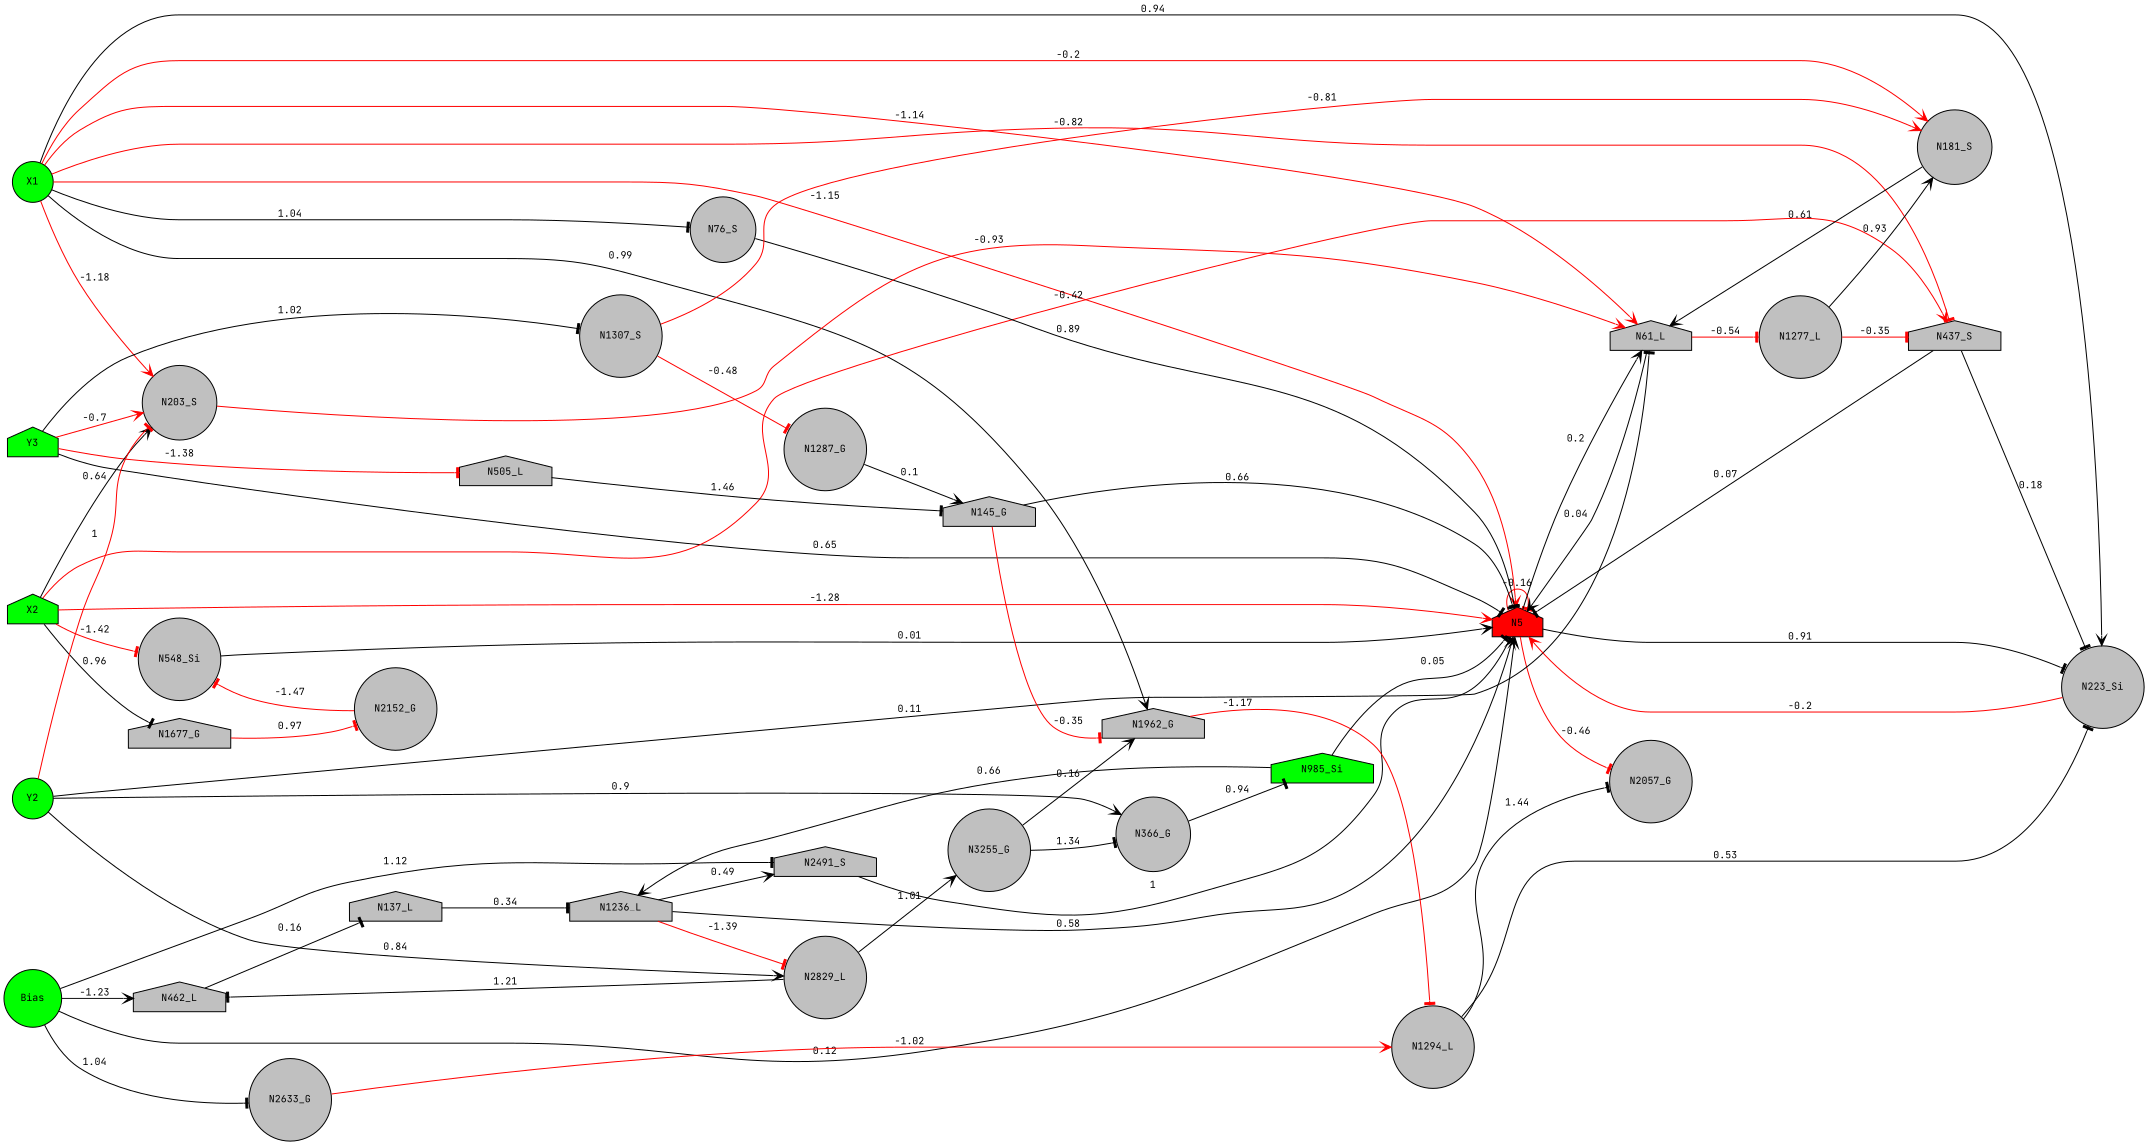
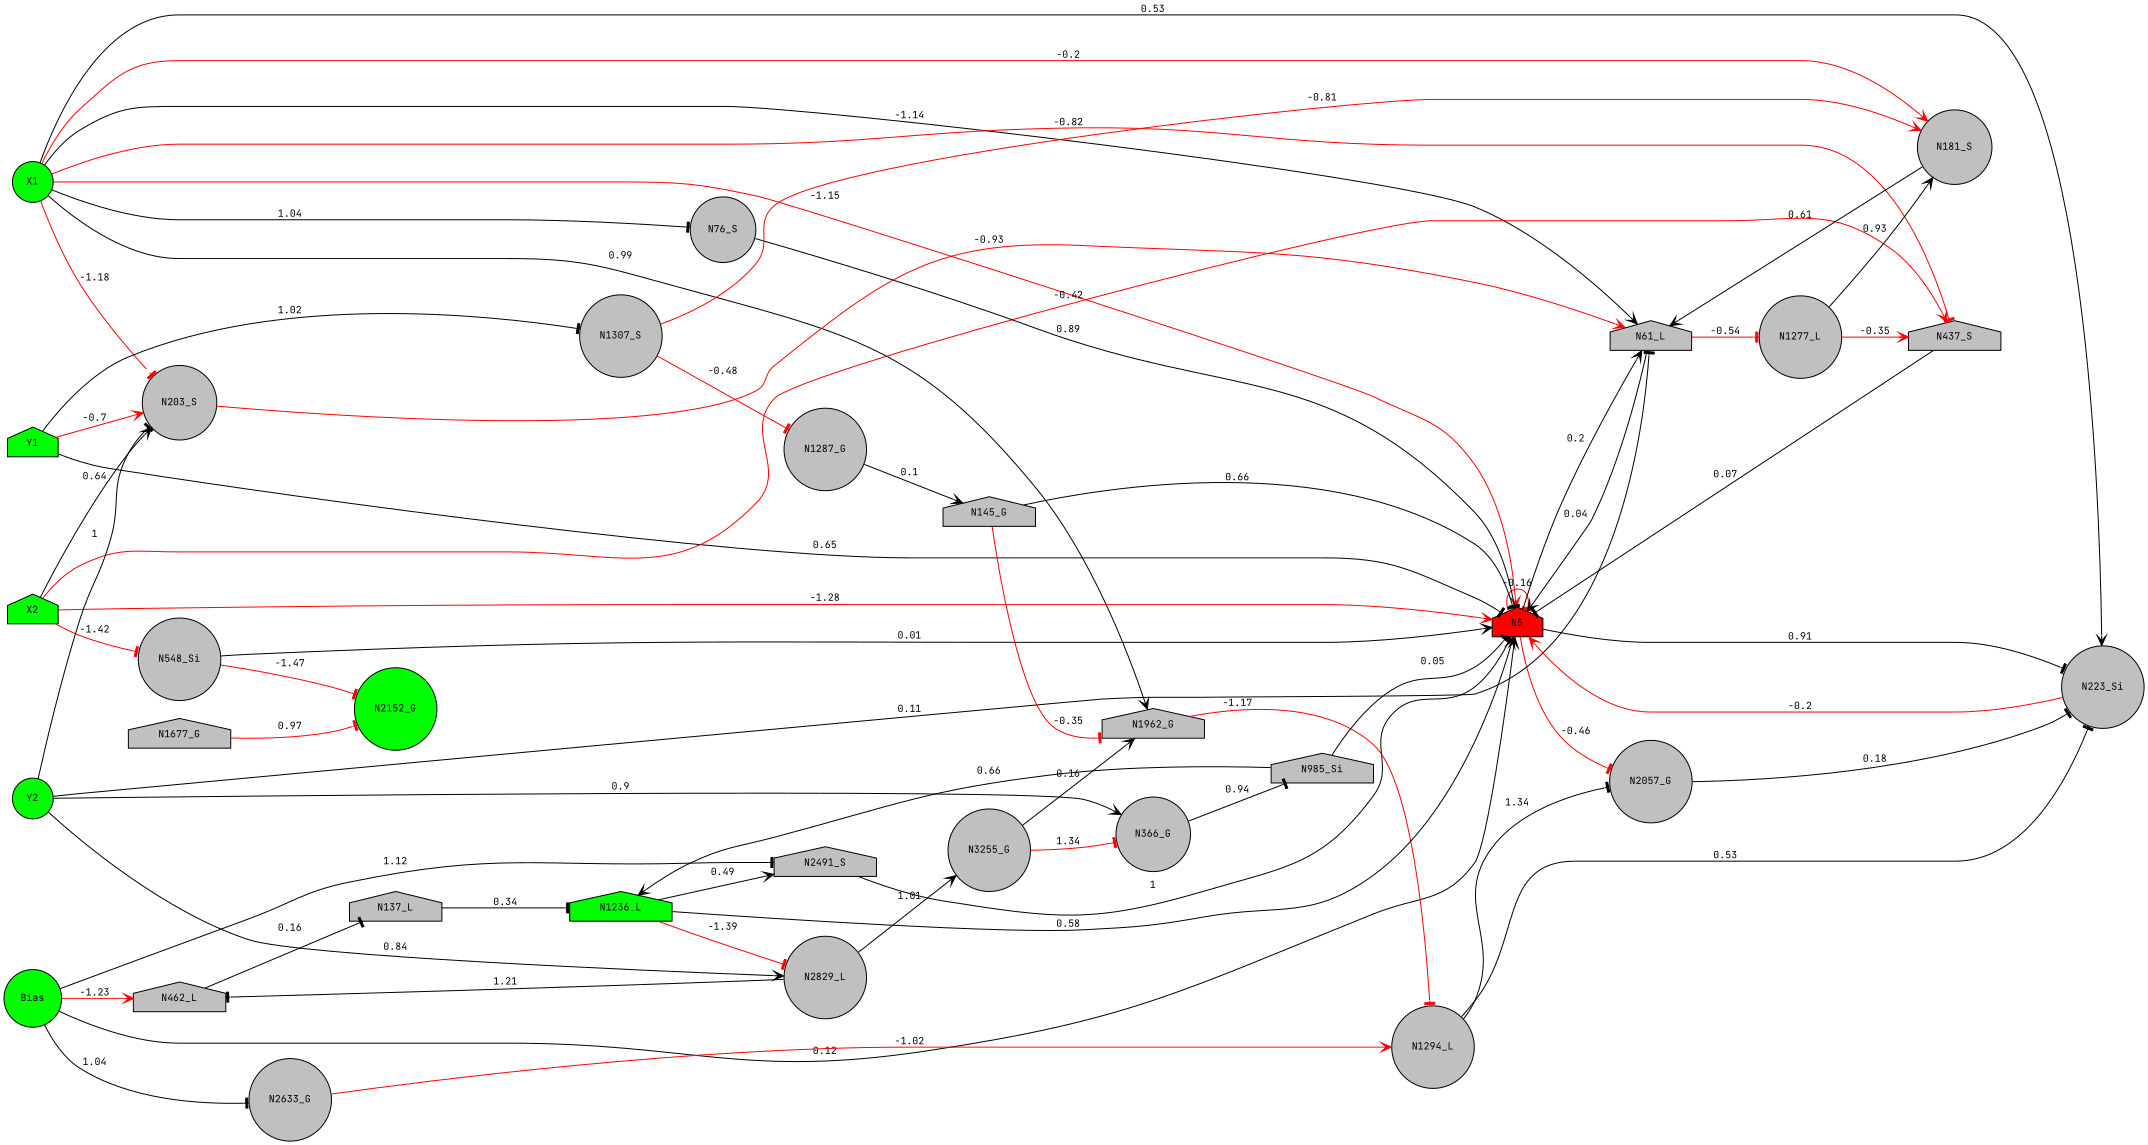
edge "X1" -> "N223_Si": label "0.94" -> "0.53"
edge "X1" -> "N61_L": color red -> black
edge "X1" -> "N203_S": arrowhead vee -> tee
edge "N1277_L" -> "N437_S": arrowhead tee -> vee
node "Y3": label "Y3" -> "Y1"
node "N505_L": removed
edge "N437_S" -> "N223_Si": now "N2057_G" -> "N223_Si"
edge "Y2" -> "N203_S": color red -> black
edge "X2" -> "N1677_G": removed, label "0.96"
edge "N2152_G" -> "N548_Si": reversed
node "N2152_G": fillcolor gray -> green
node "N985_Si": fillcolor green -> gray
edge "N1294_L" -> "N2057_G": label "1.44" -> "1.34"
edge "N3255_G" -> "N366_G": color black -> red
node "N1236_L": fillcolor gray -> green
edge "Bias" -> "N462_L": color black -> red
